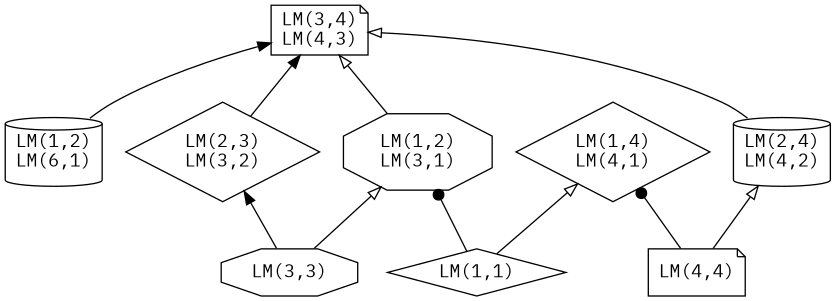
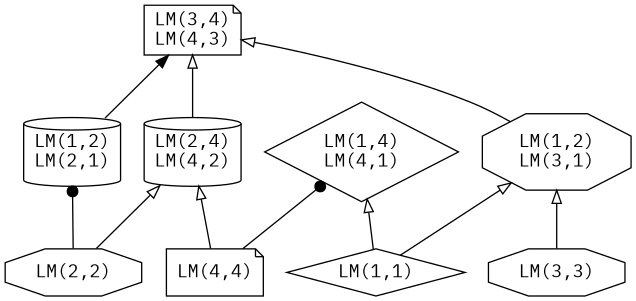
node "LM(1,2) LM(6,1)": label "LM(1,2) LM(6,1)" -> "LM(1,2) LM(2,1)"
node "LM(2,3) LM(3,2)": removed
edge "LM(1,1)" -> "LM(1,2) LM(3,1)": arrowhead dot -> onormal
node "LM(2,2)": added
